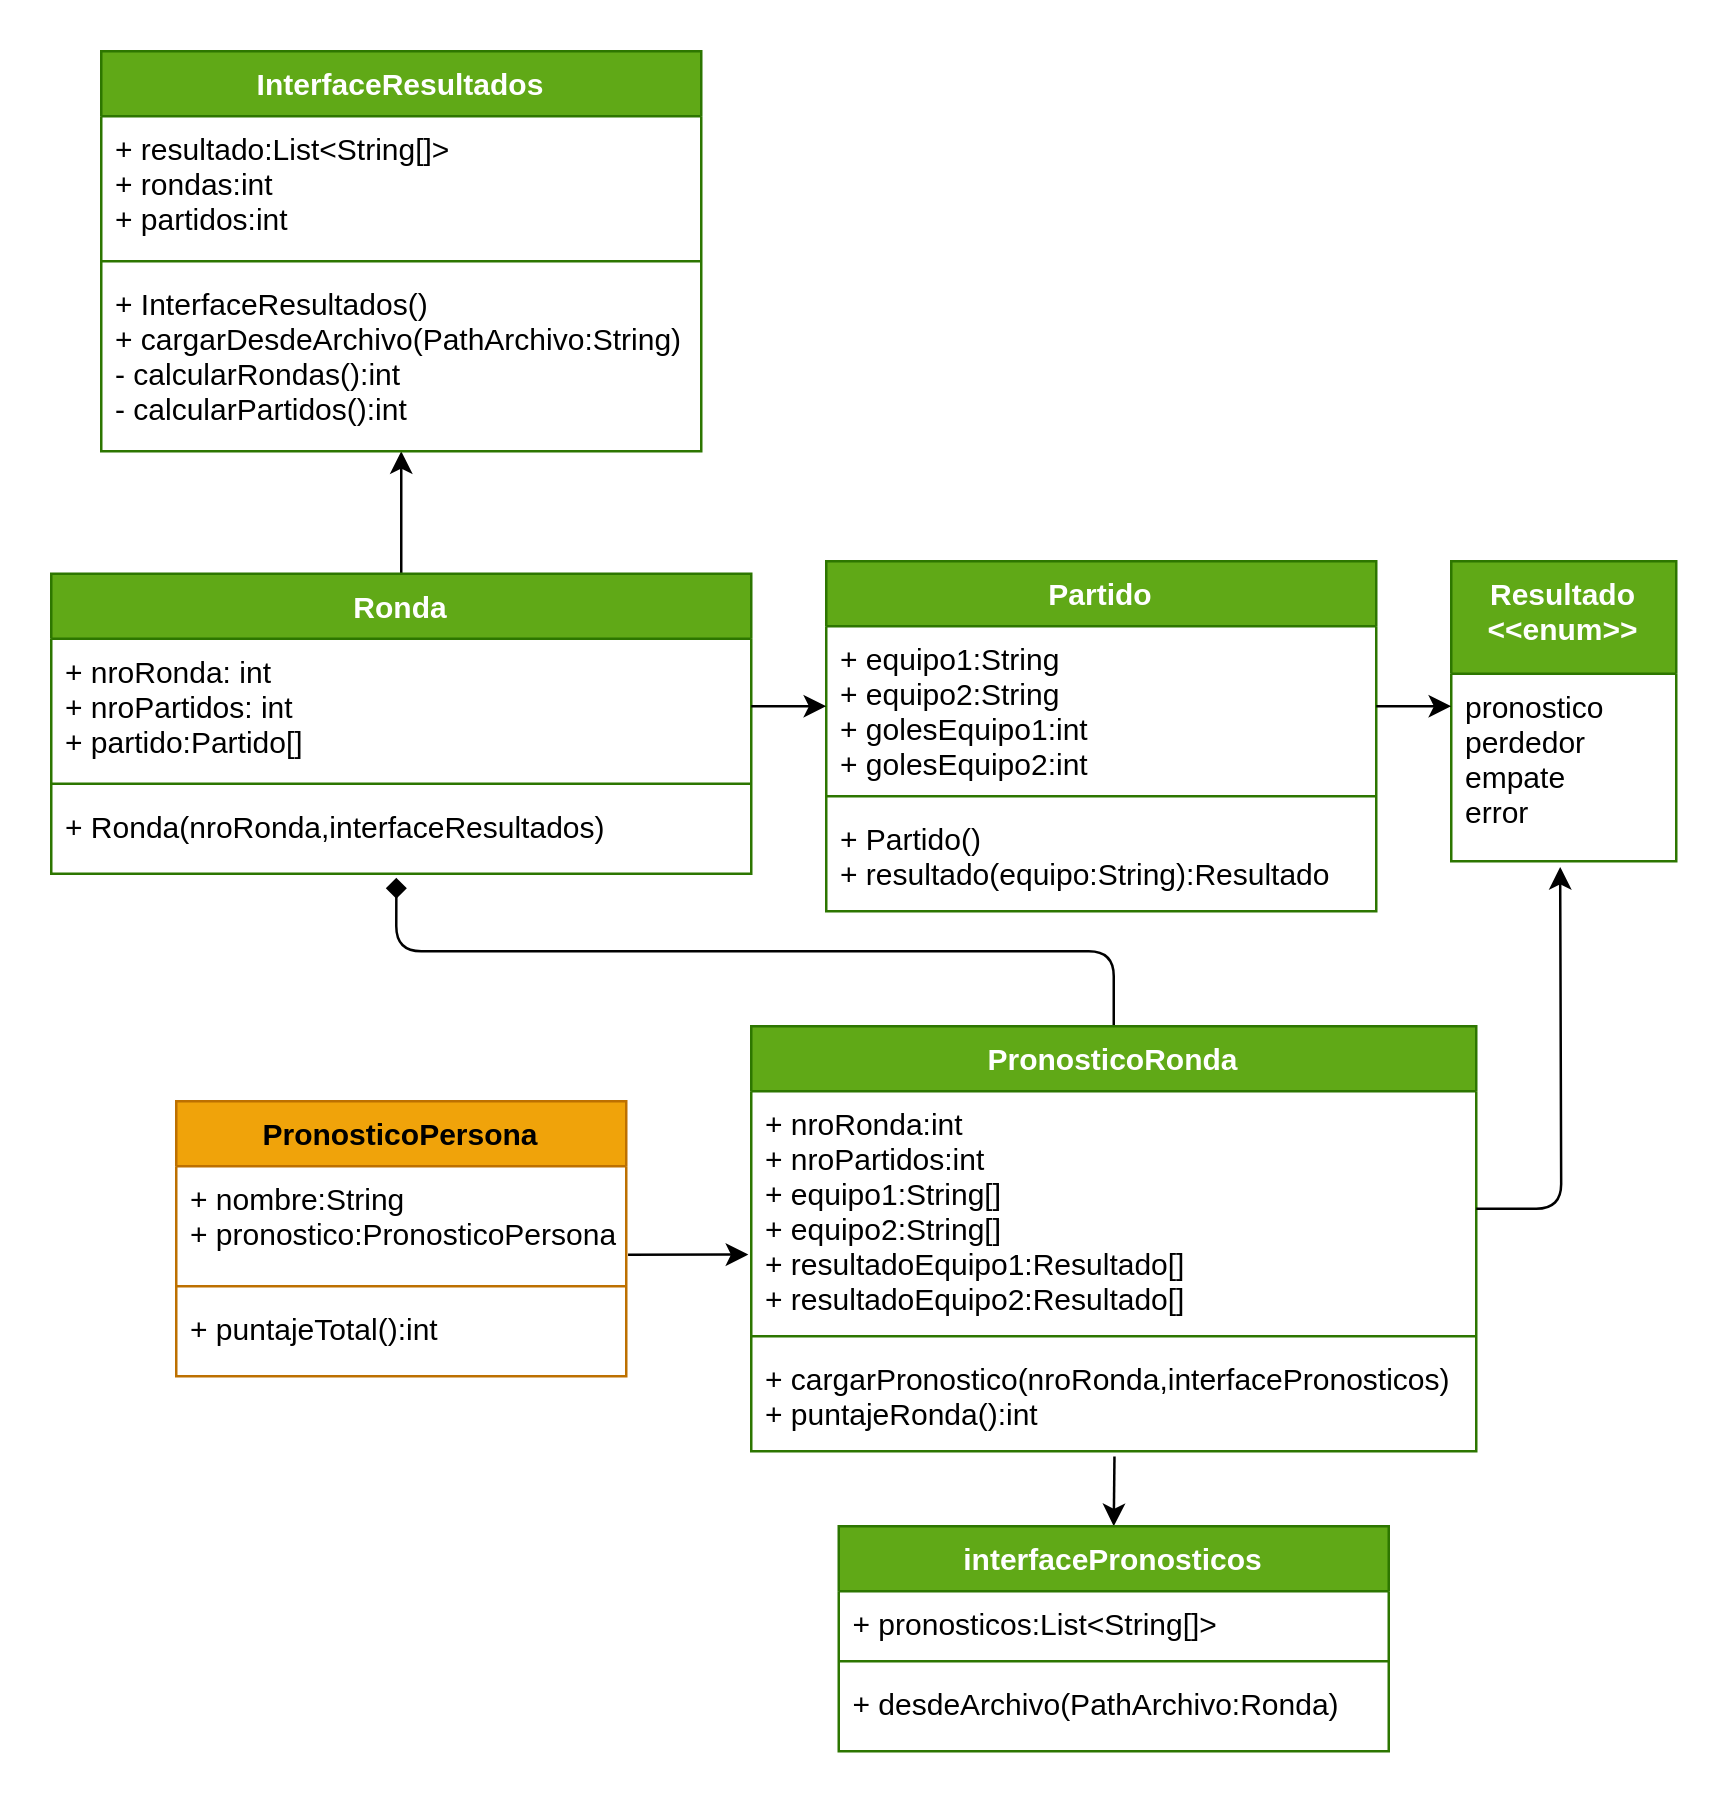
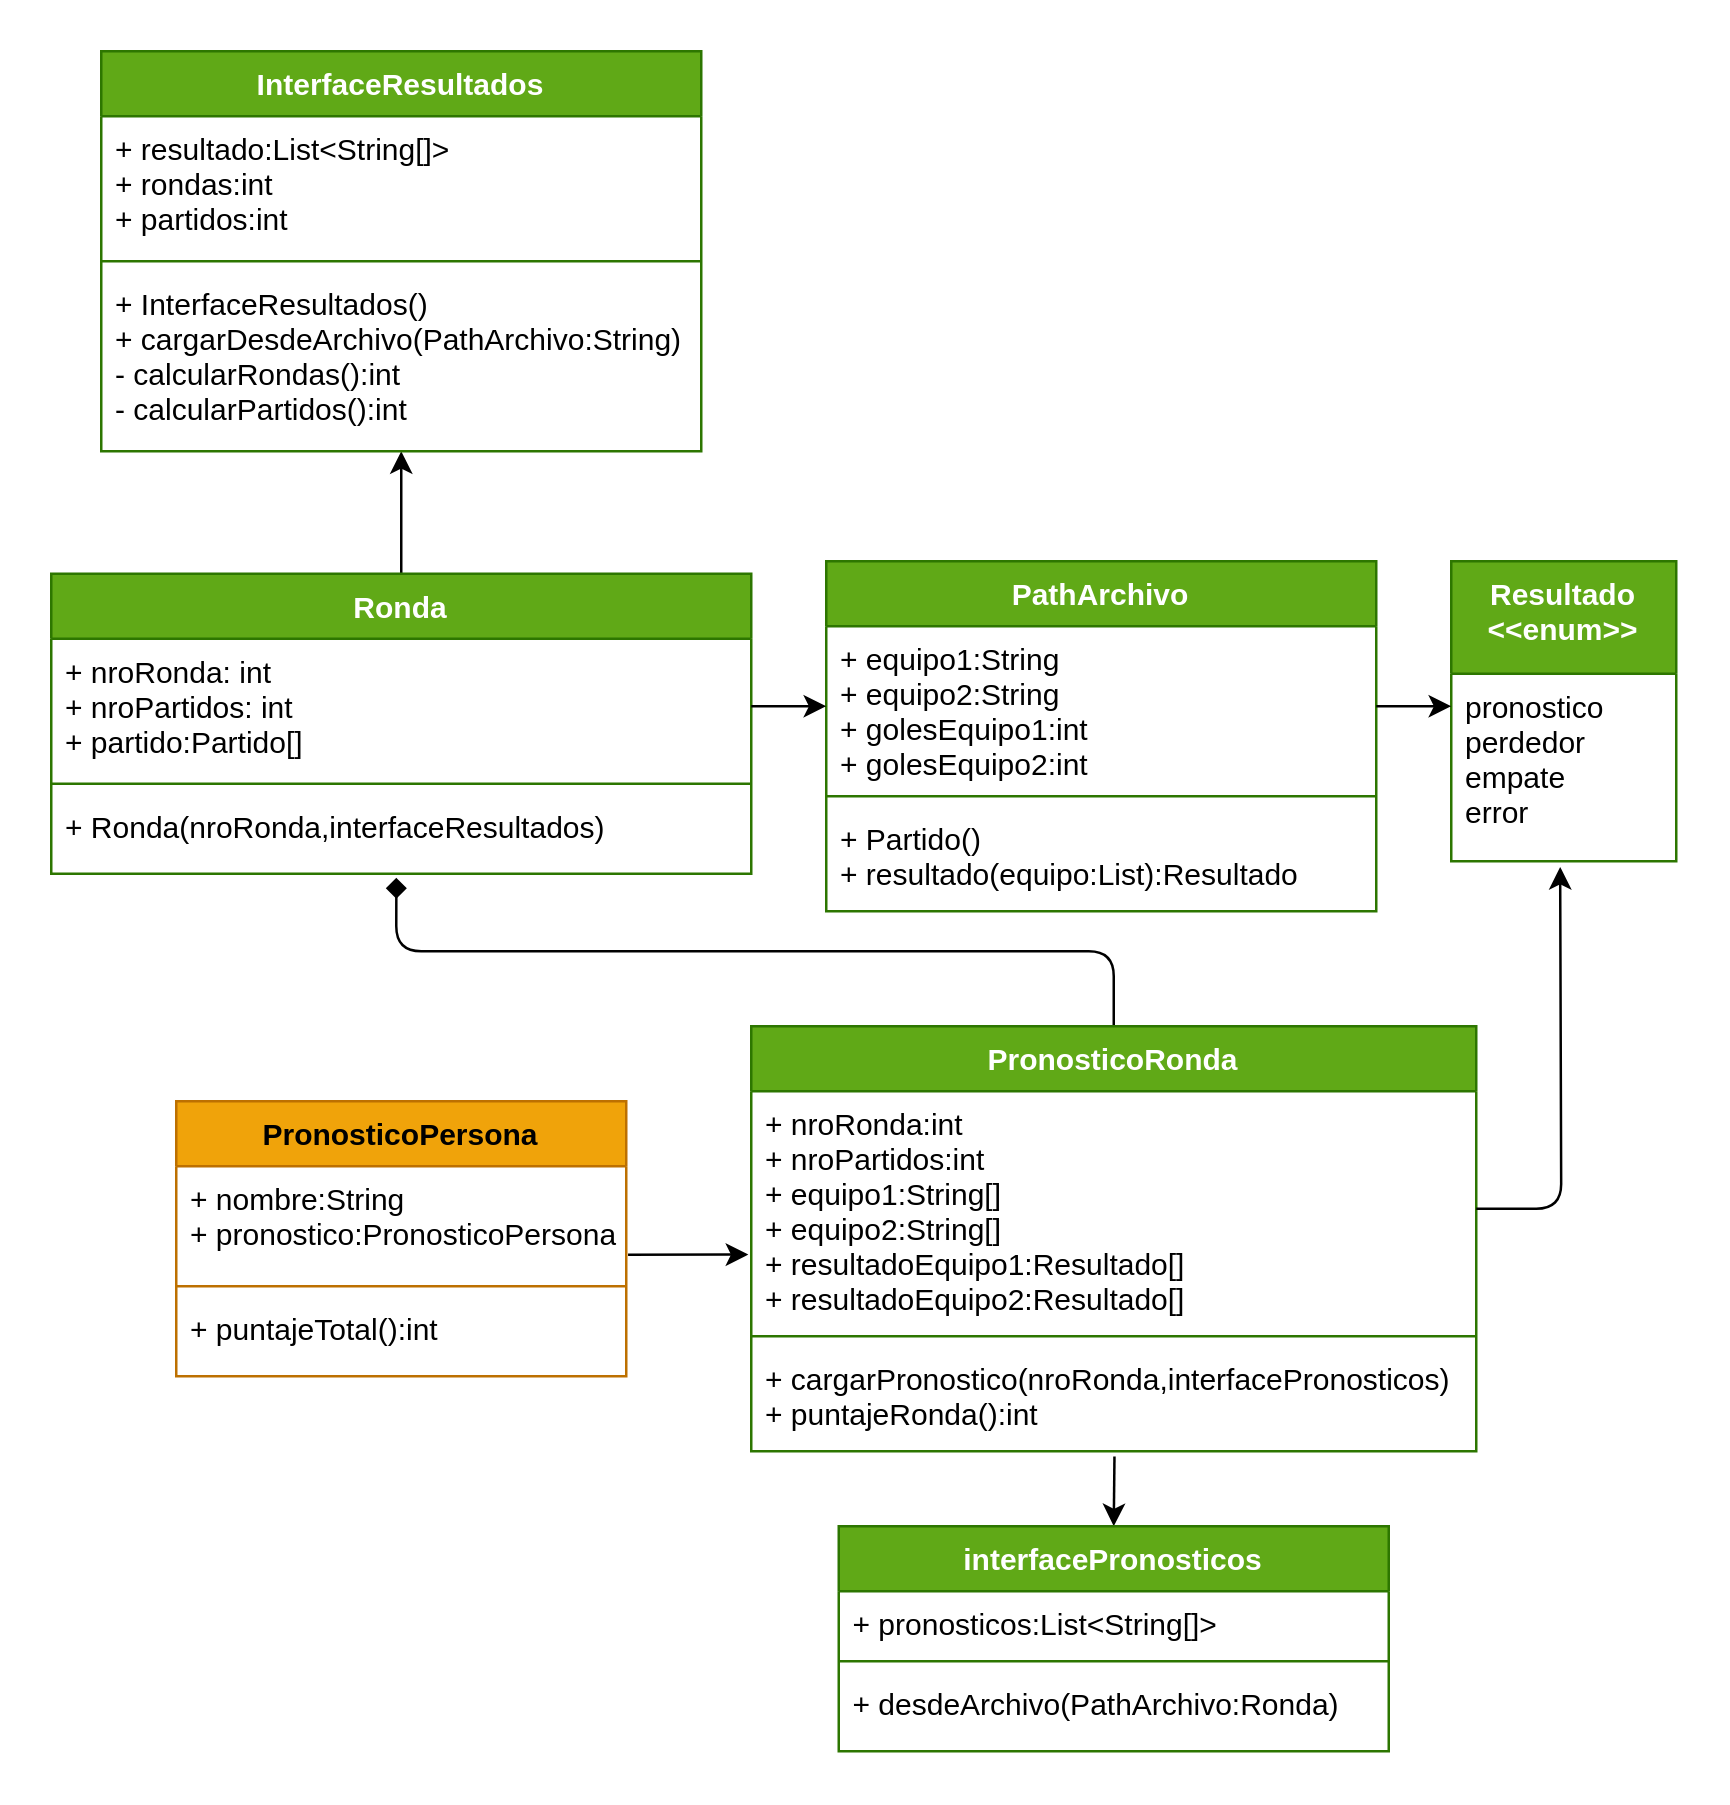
node "Partido": label "Partido" -> "PathArchivo"
node "+ Partido() + resultado(equipo:String):Resultado": label "+ Partido() + resultado(equipo:String):Resultado" -> "+ Partido() + resultado(equipo:List):Resultado"
